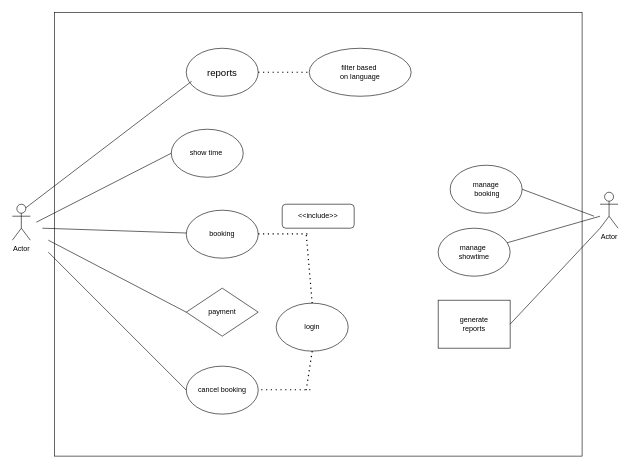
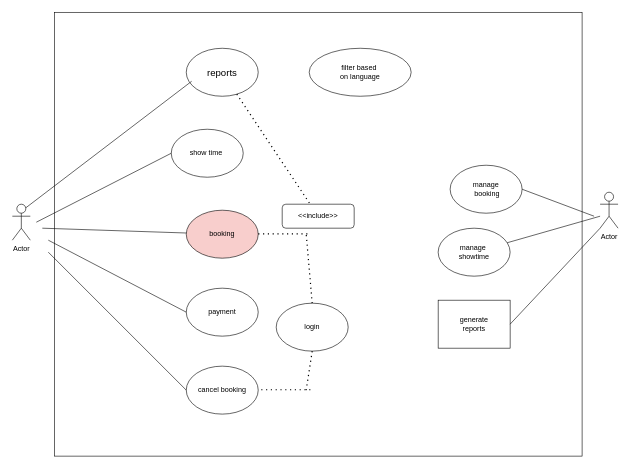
edge "reports" -- "filter based on language": now "reports" -- "<<include>>"
node "booking": fillcolor #ffffff -> #f8cecc
node "payment": shape diamond -> ellipse
